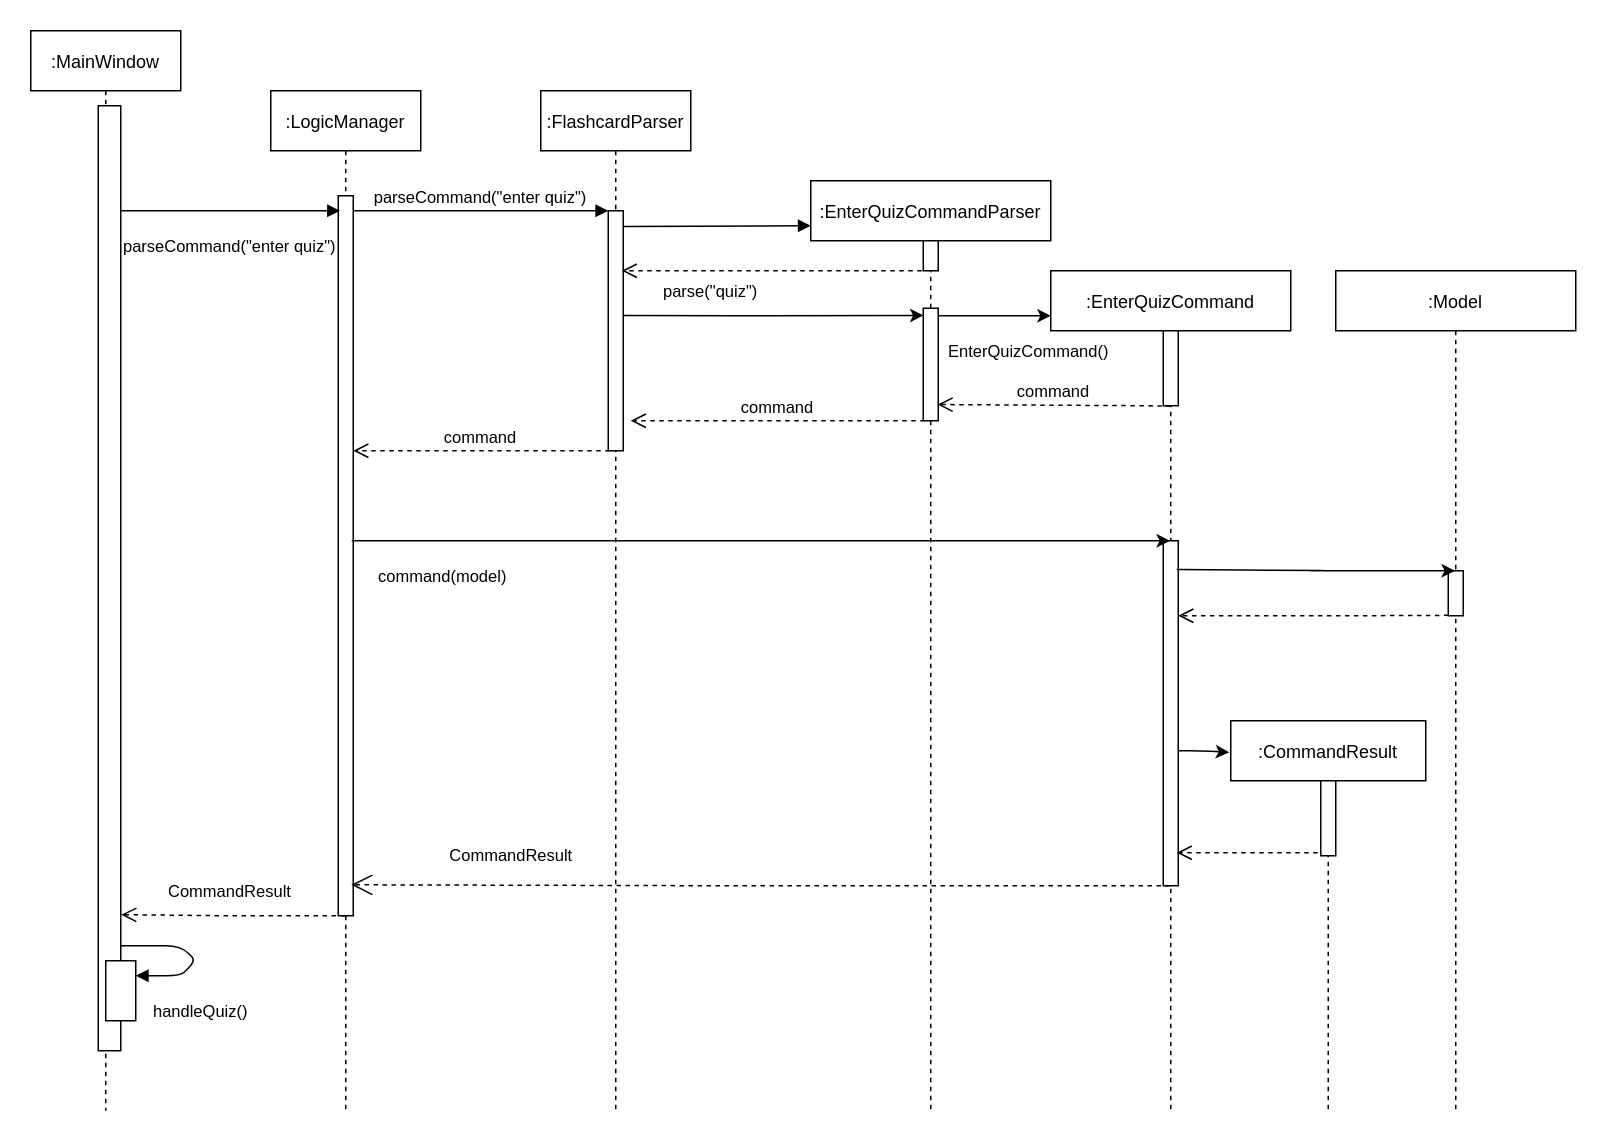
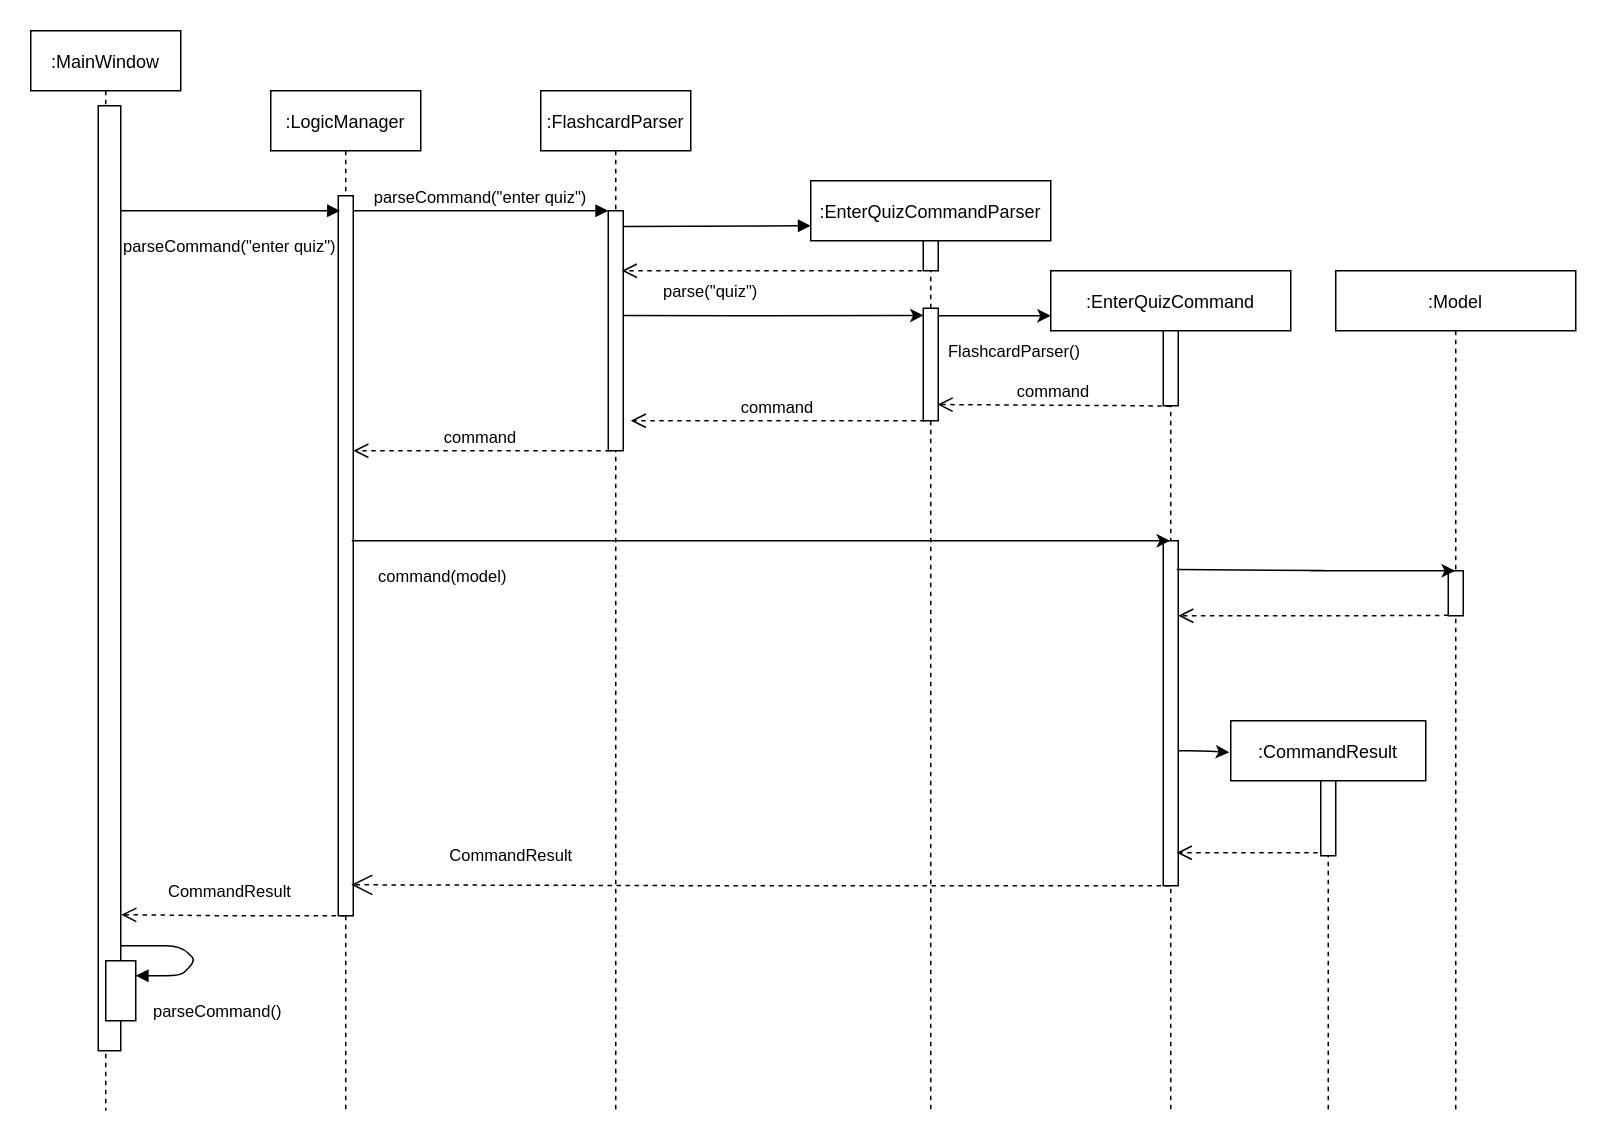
node "EnterQuizCommand()": label "EnterQuizCommand()" -> "FlashcardParser()"
node "handleQuiz()": label "handleQuiz()" -> "parseCommand()"
